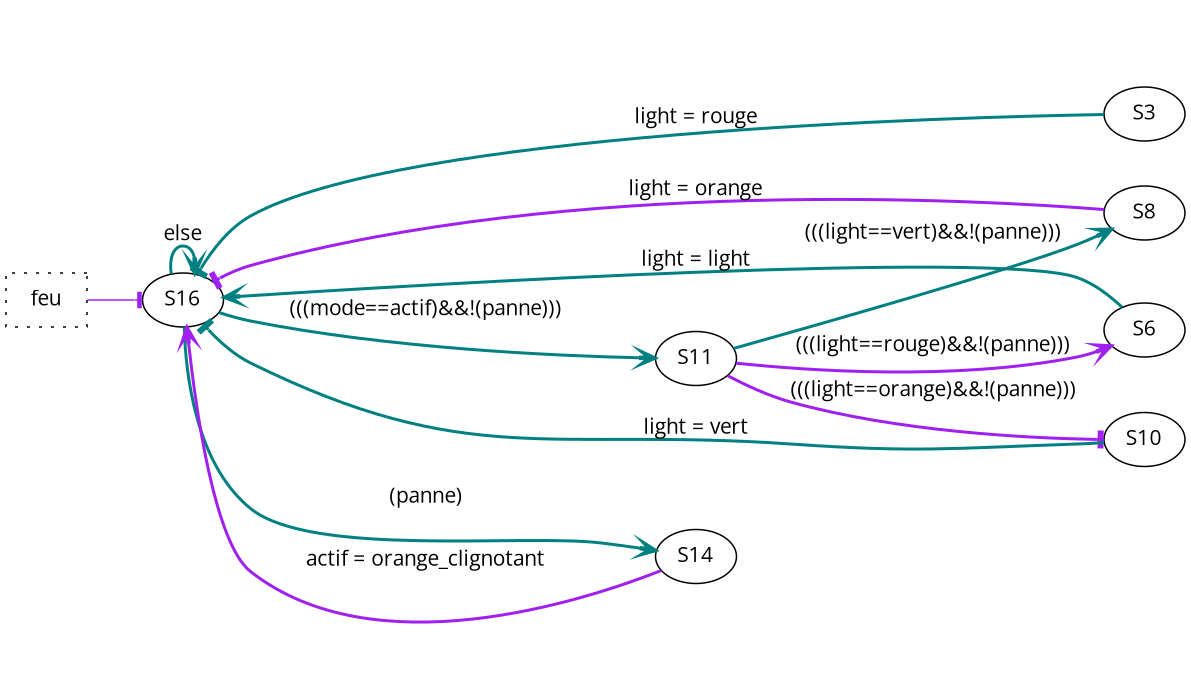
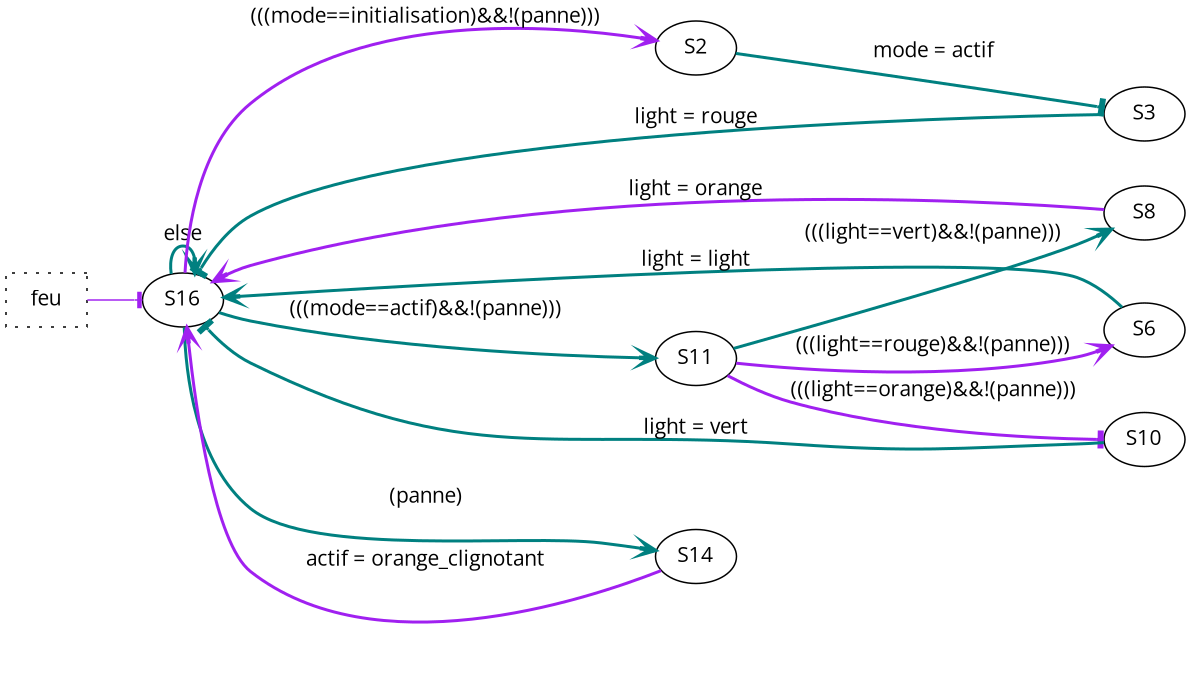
node "S2": added
edge "S8" -> "S16": arrowhead tee -> vee
